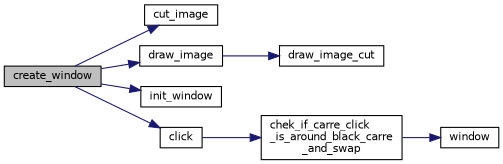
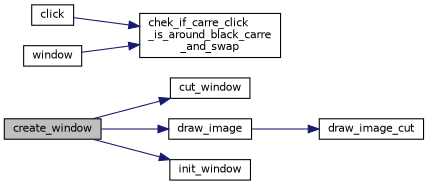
node "cut_image": label "cut_image" -> "cut_window"
edge "create_window" -> "click": removed
edge "chek_if_carre_click _is_around_black_carre _and_swap" -> "window": reversed
